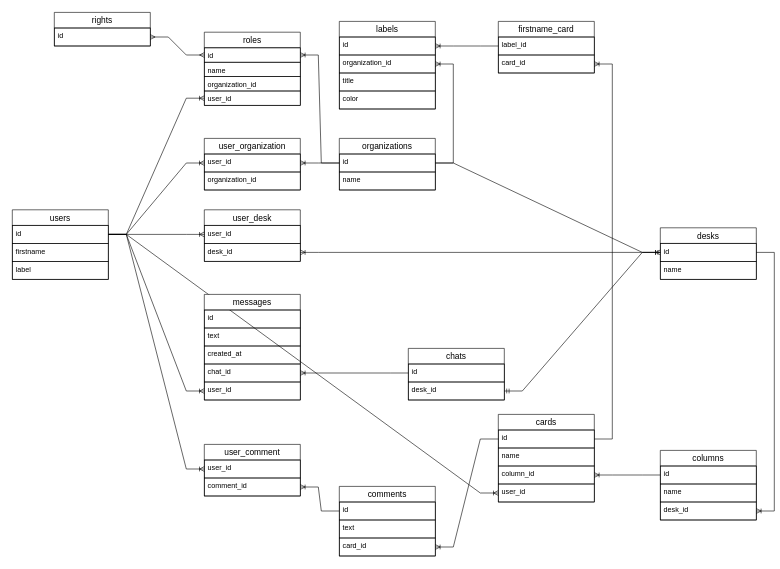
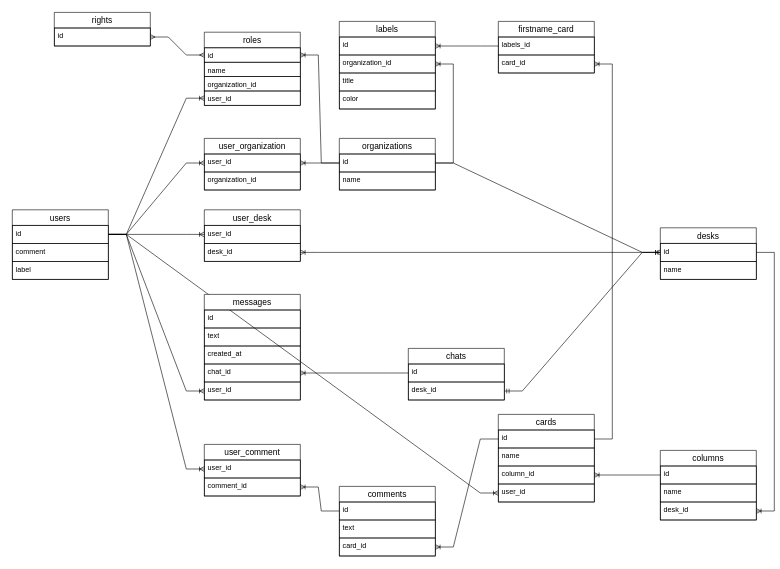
node "label_id": label "label_id" -> "labels_id"
node "firstname": label "firstname" -> "comment"
